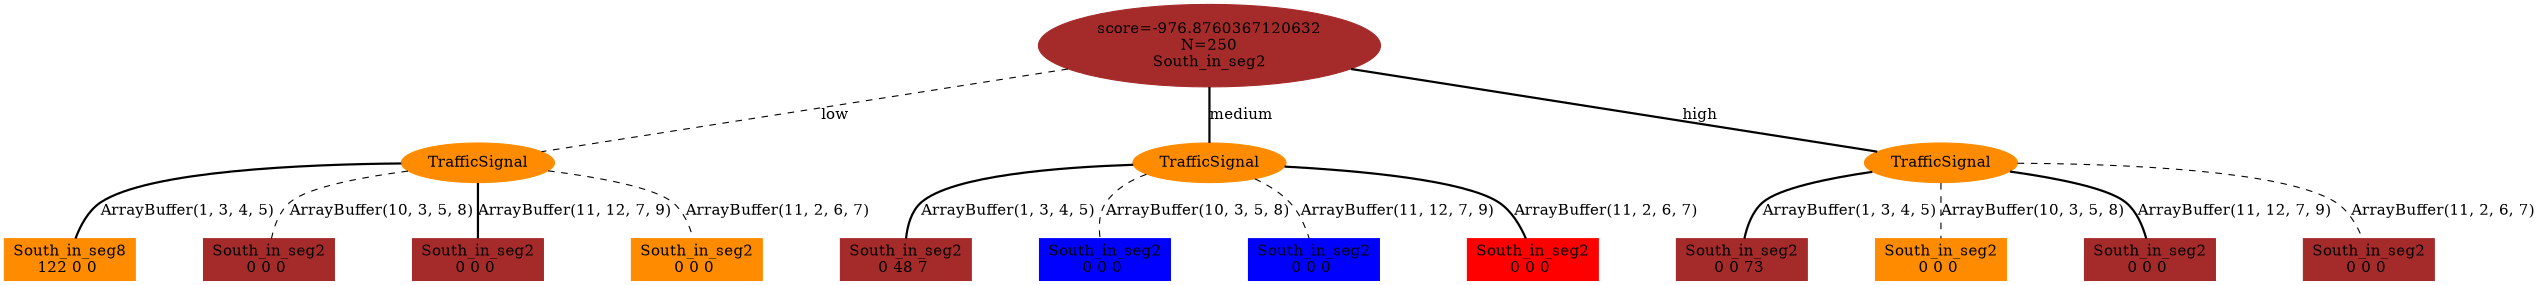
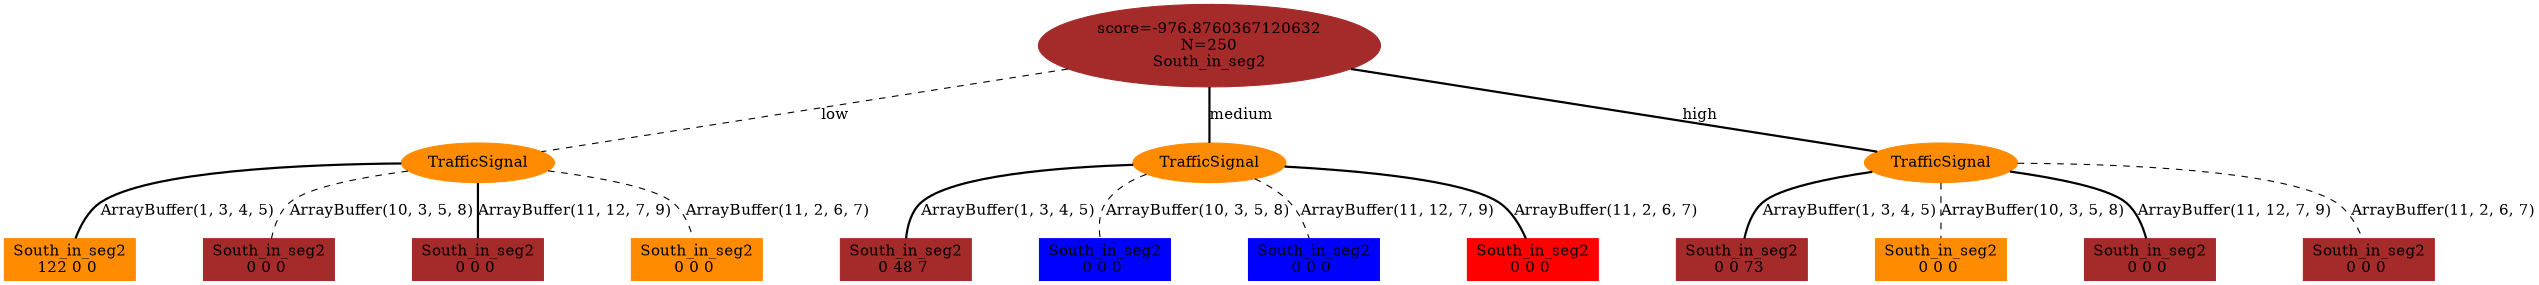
node "South_in_seg8 122 0 0": label "South_in_seg8 122 0 0" -> "South_in_seg2 122 0 0"
